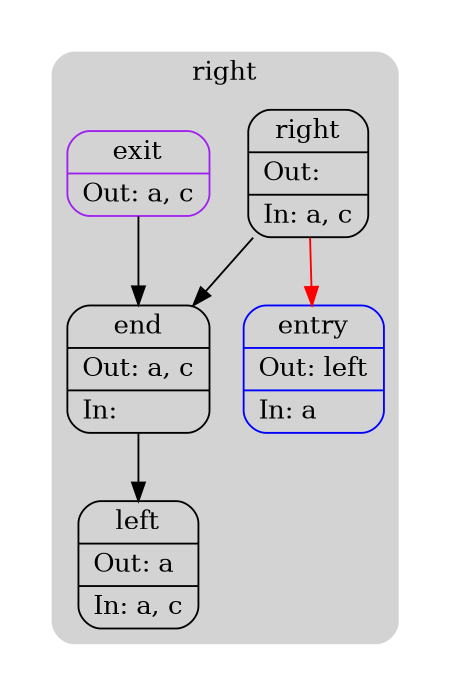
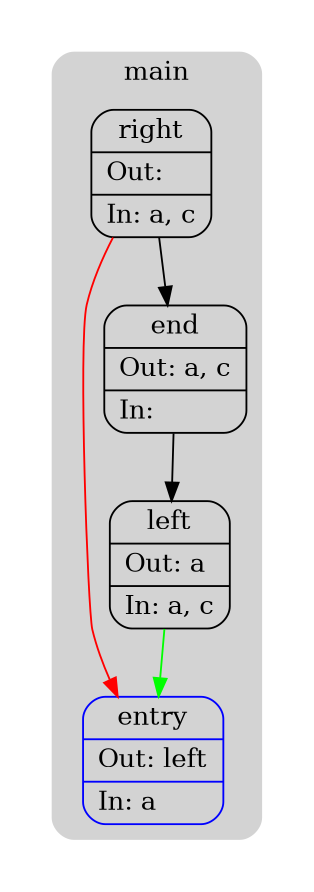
cluster "right": label "right" -> "main"
node "exit": removed
edge "left" -> "entry": added
